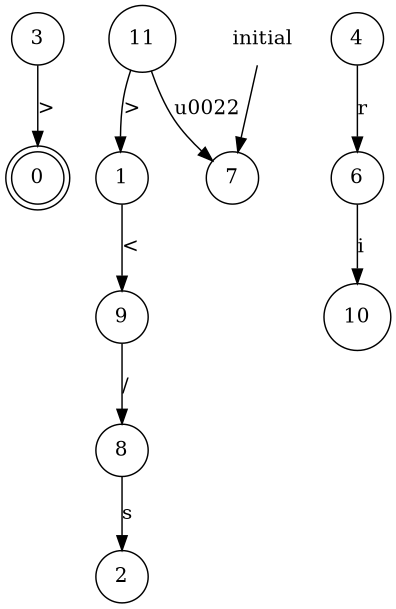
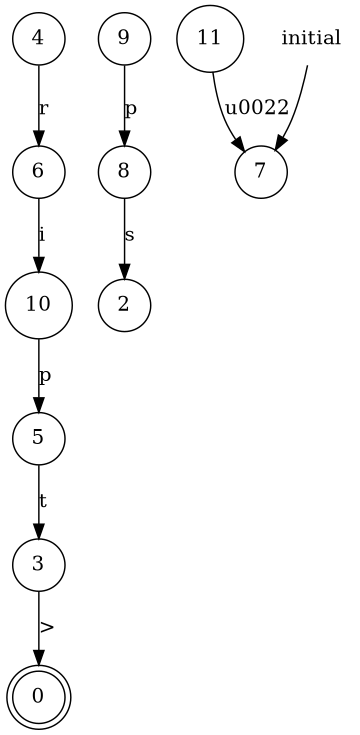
node "1": removed
edge "9" -> "8": label "/" -> "p"
node "5": added
